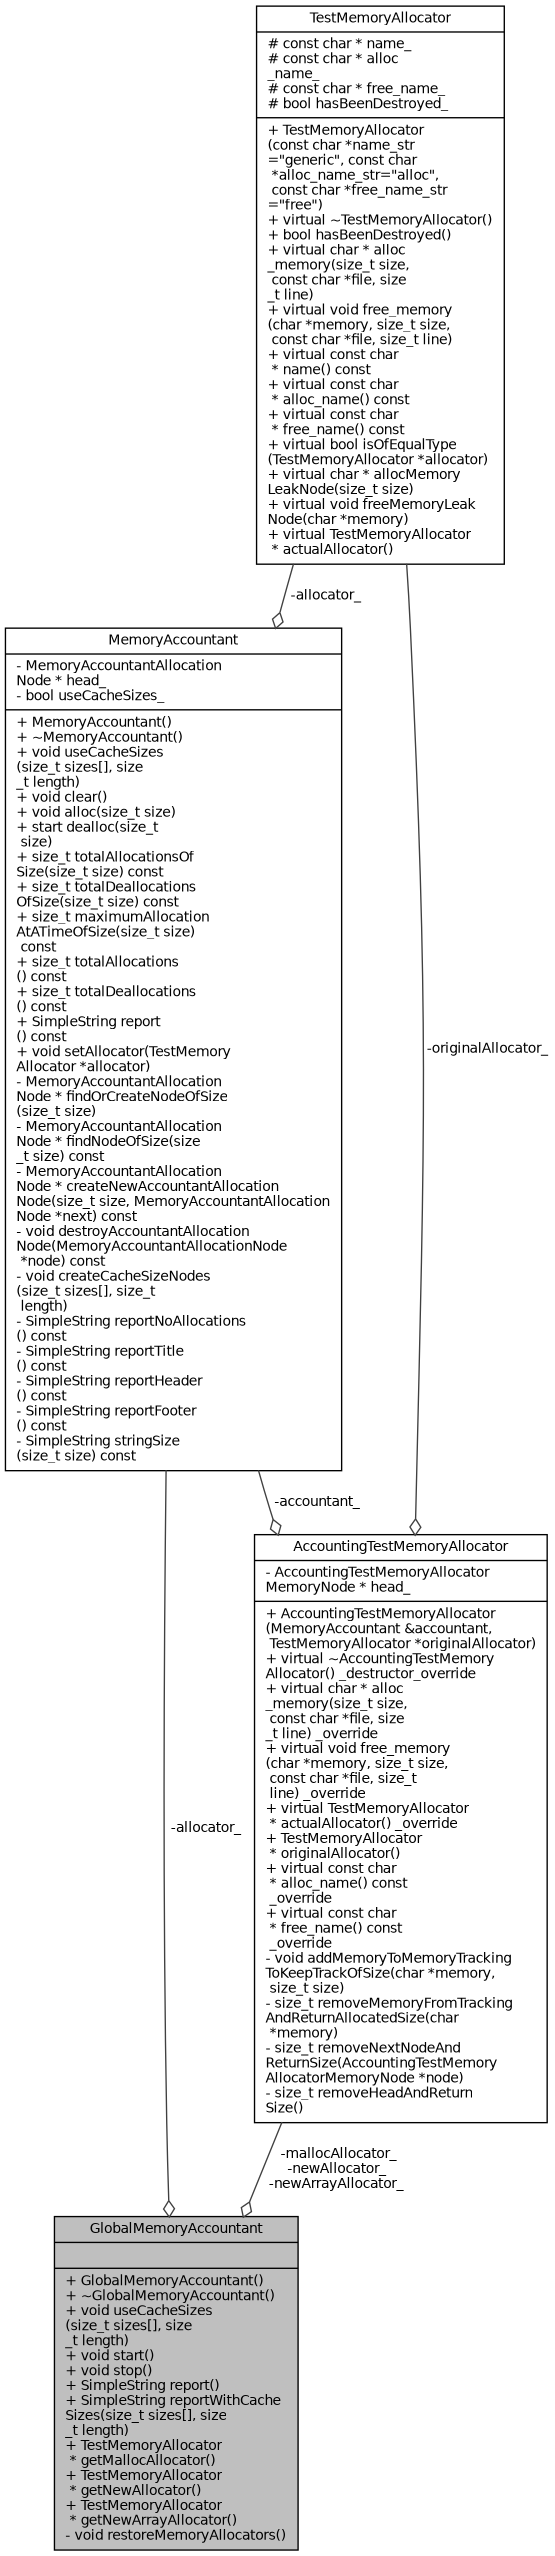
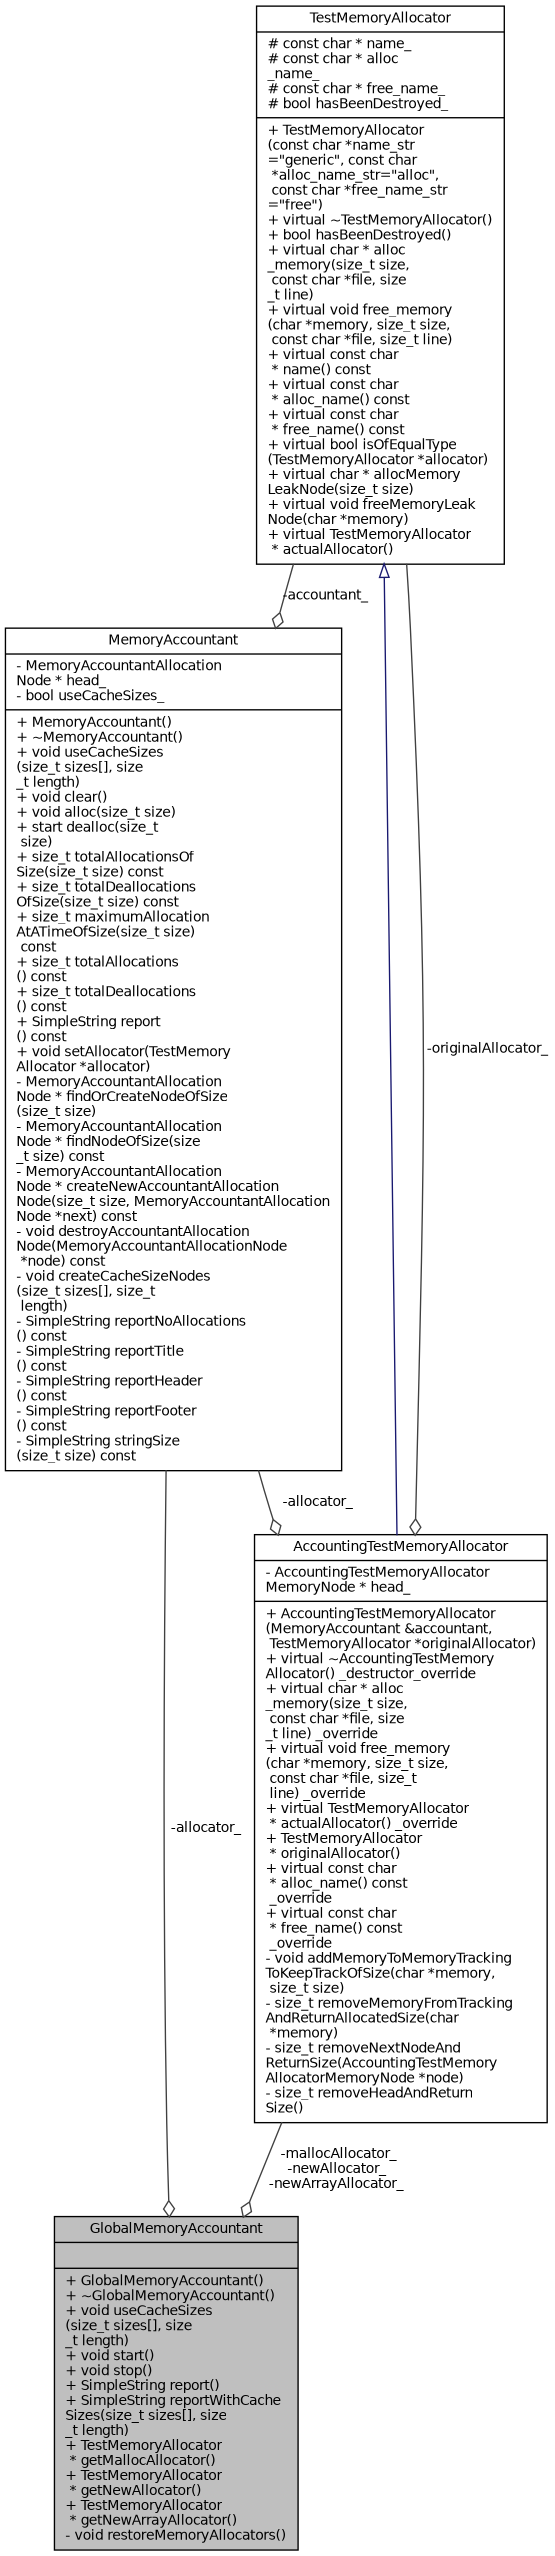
edge "TestMemoryAllocator" -> "MemoryAccountant": label " -allocator_" -> " -accountant_"
edge "AccountingTestMemoryAllocator" -> "TestMemoryAllocator": added
edge "MemoryAccountant" -> "AccountingTestMemoryAllocator": label " -accountant_" -> " -allocator_"
